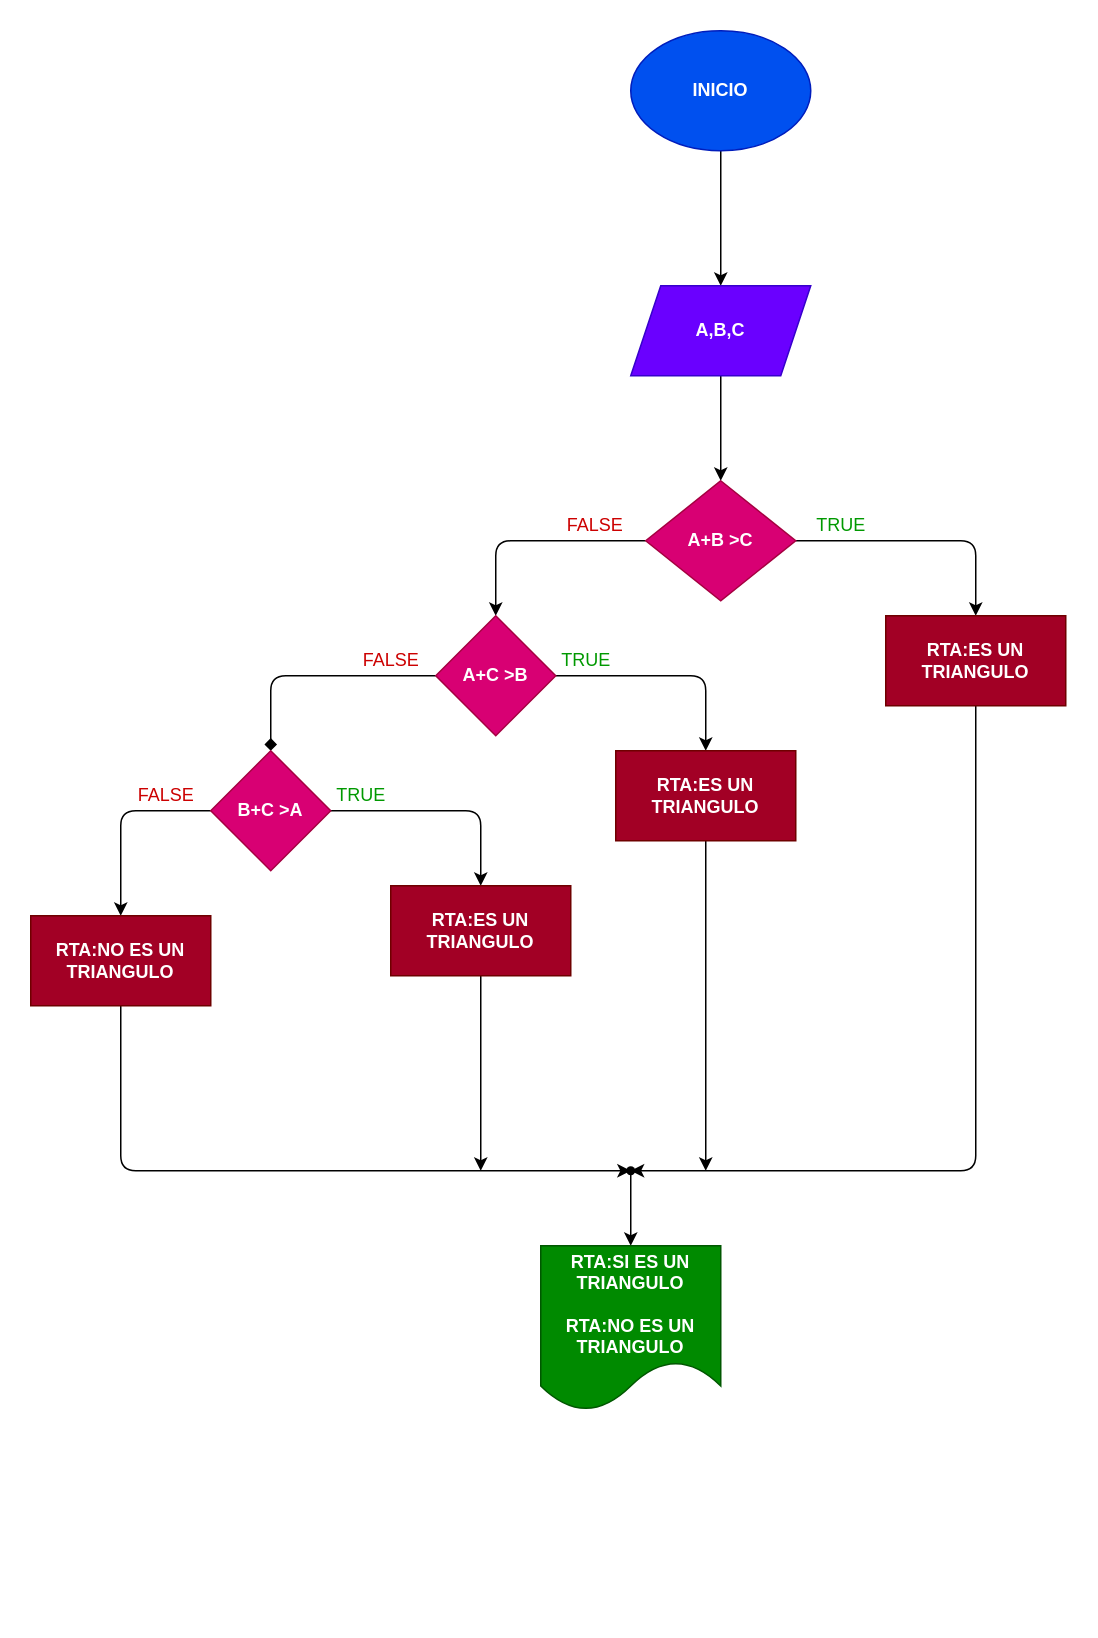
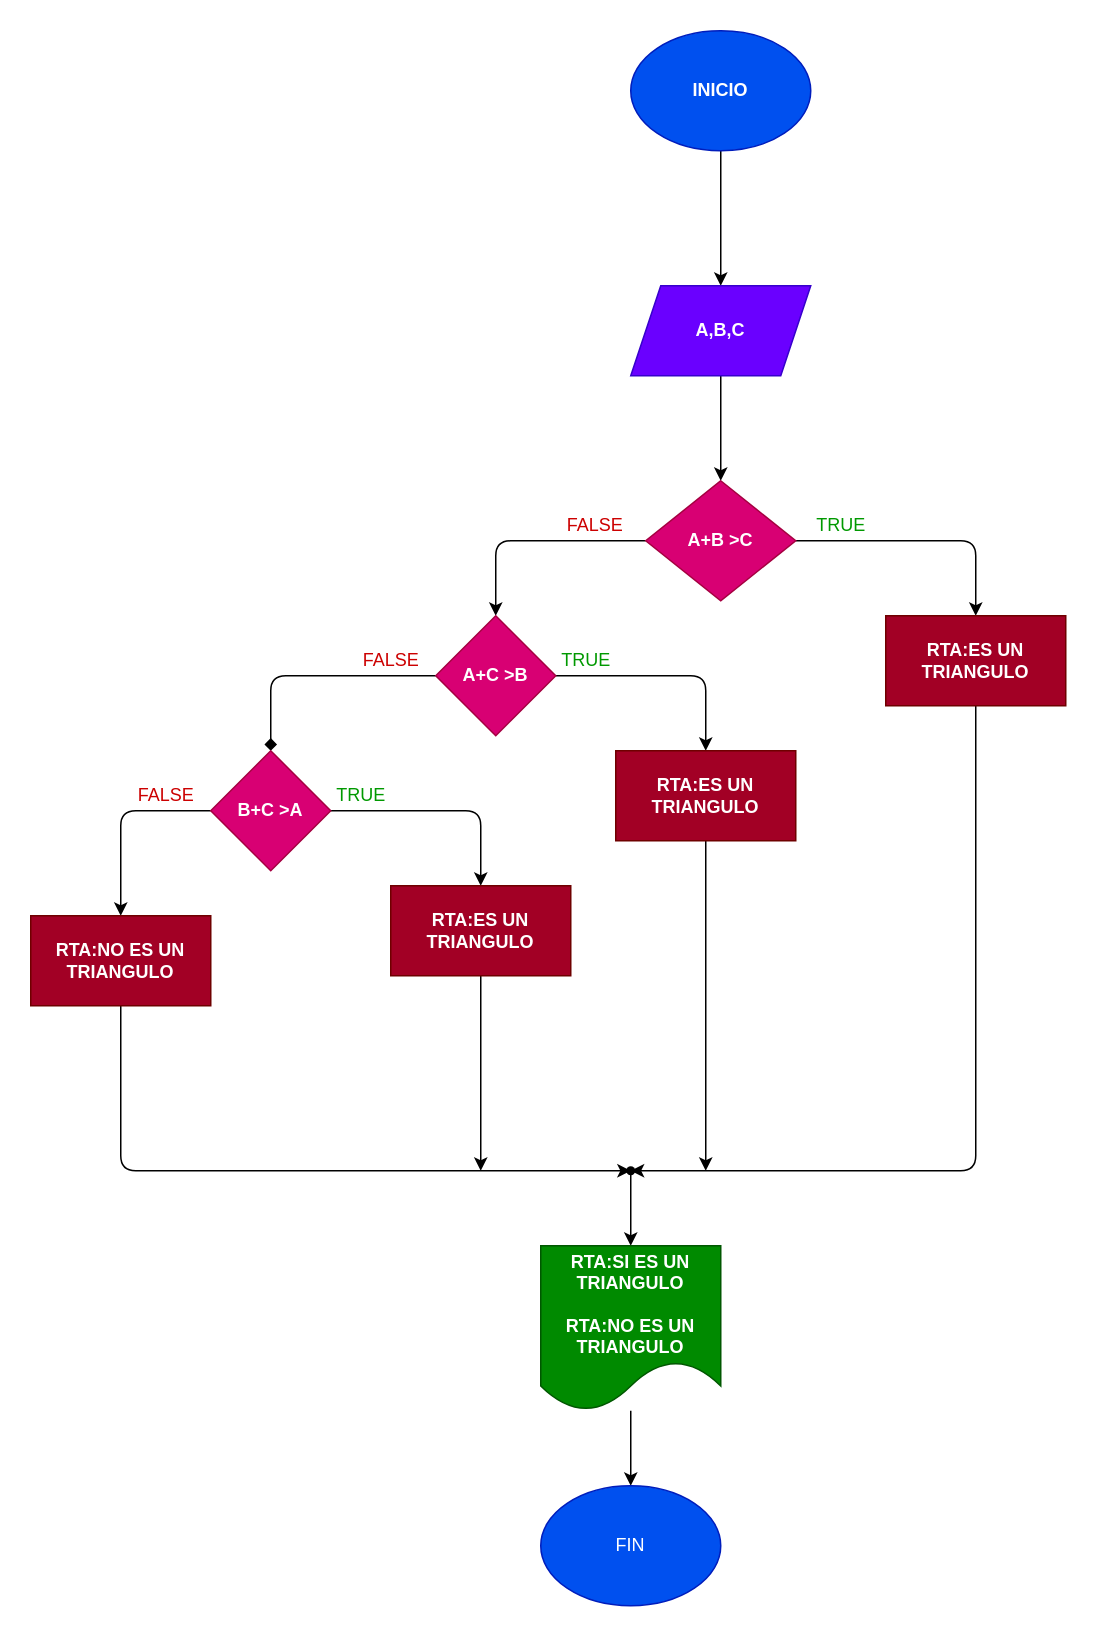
edge "RTA:SI ES UN TRIANGULO RTA:NO ES UN TRIANGULO" -> "FIN": added
node "FIN": added
